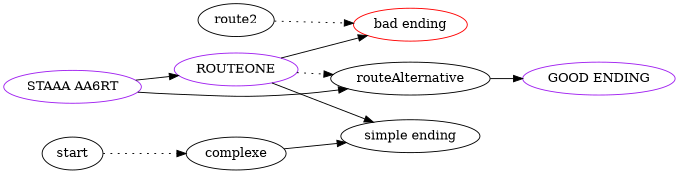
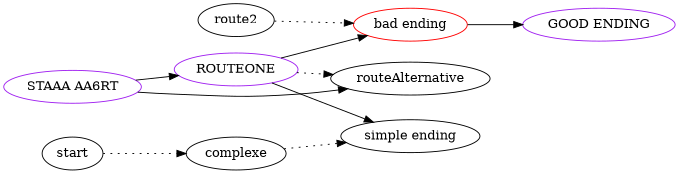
edge "routeAlternative" -> "GOOD ENDING": now "bad ending" -> "GOOD ENDING"
edge "complexe" -> "simple ending": style solid -> dotted
